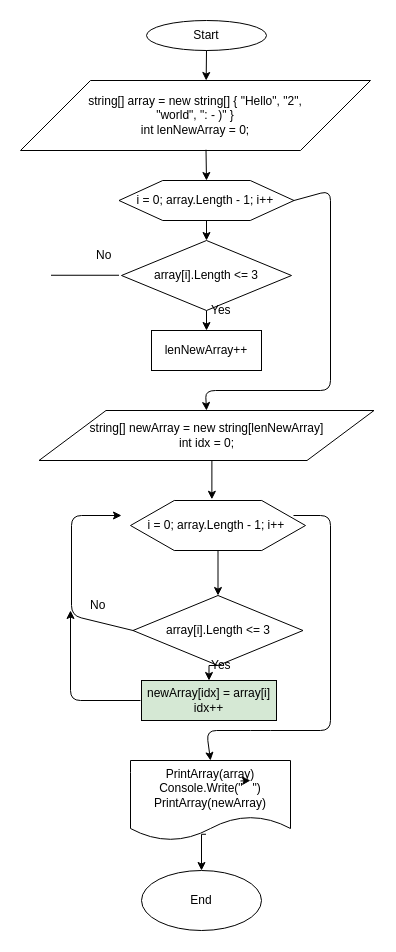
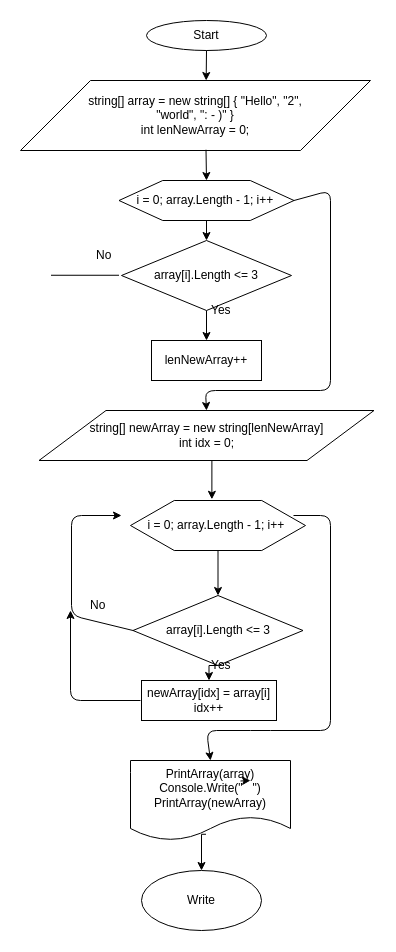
node "lenNewArray++": moved (207, 351) -> (207, 361)
node "newArray[idx] = array[i] idx++": fillcolor #d5e8d4 -> #ffffff
node "End": label "End" -> "Write"
